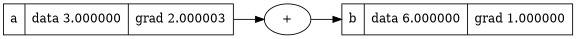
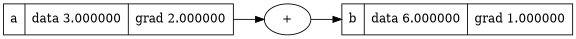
node "a": text "grad 2.000003" -> "grad 2.000000"
